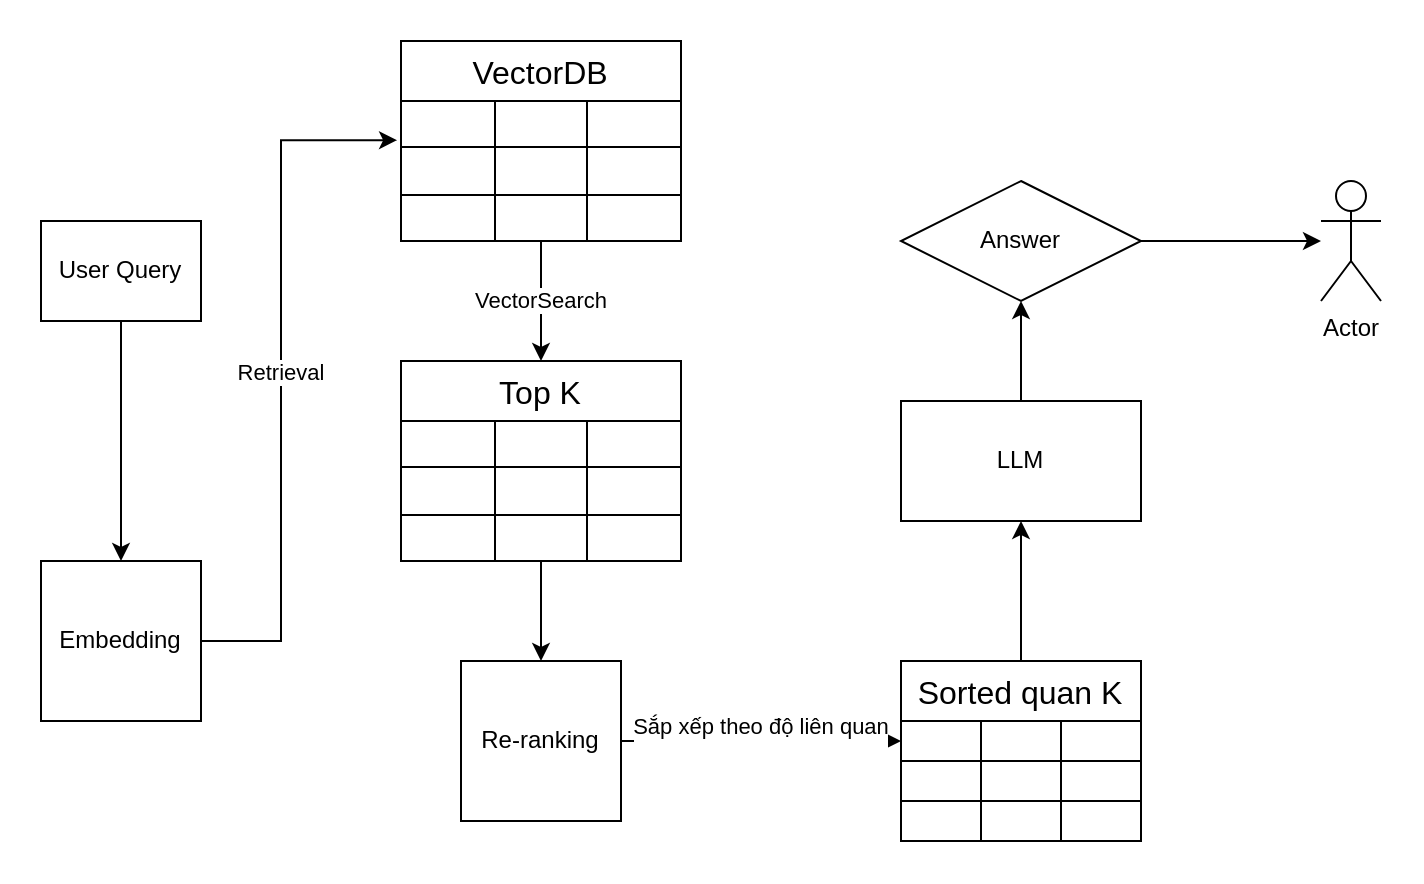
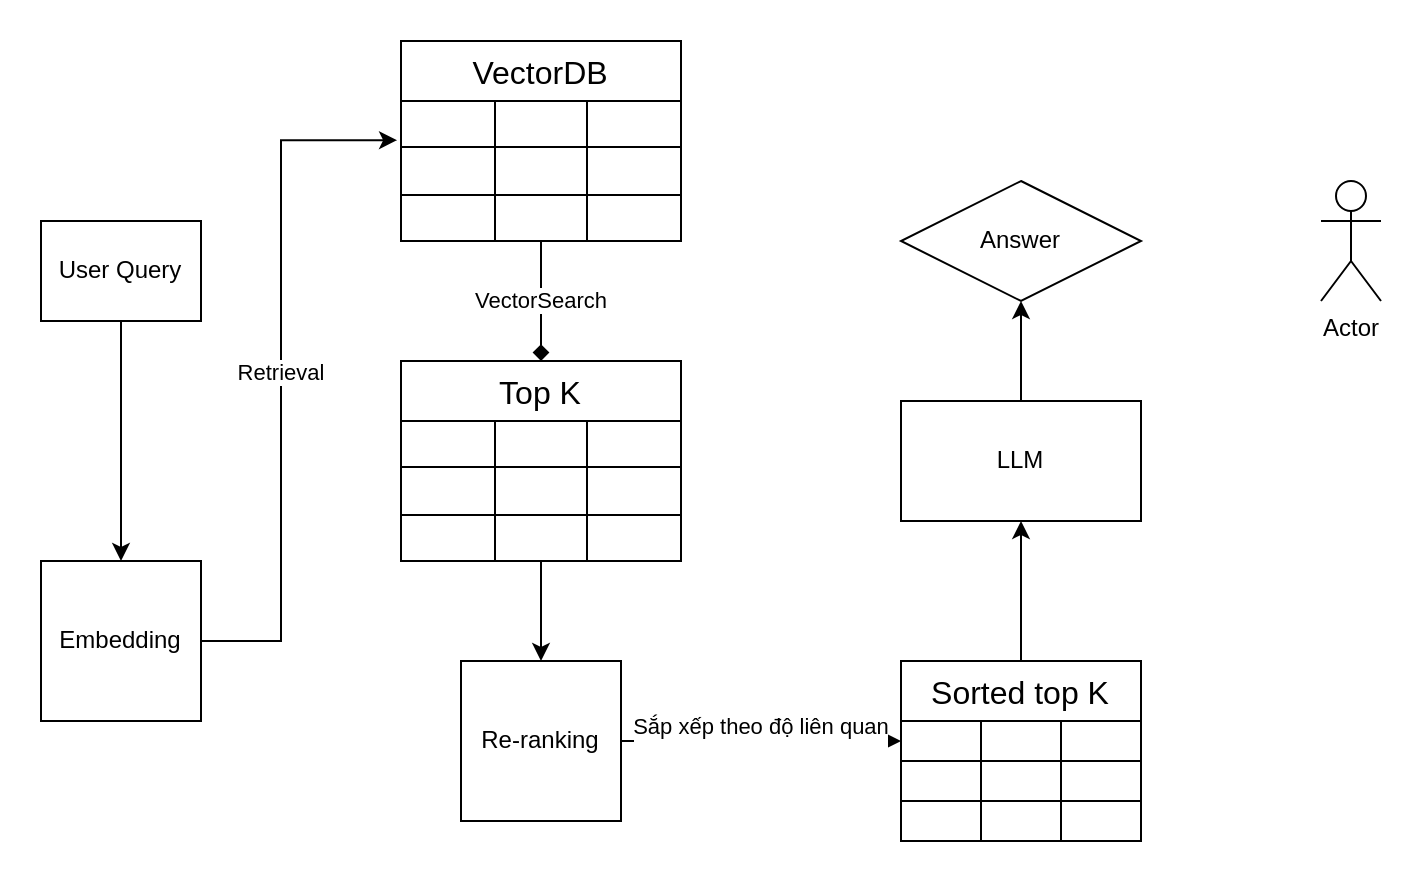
edge "Answer" -> "Actor": removed
edge "VectorDB" -> "Top K": arrowhead classic -> diamond
node "Sorted quan K": label "Sorted quan K" -> "Sorted top K"
